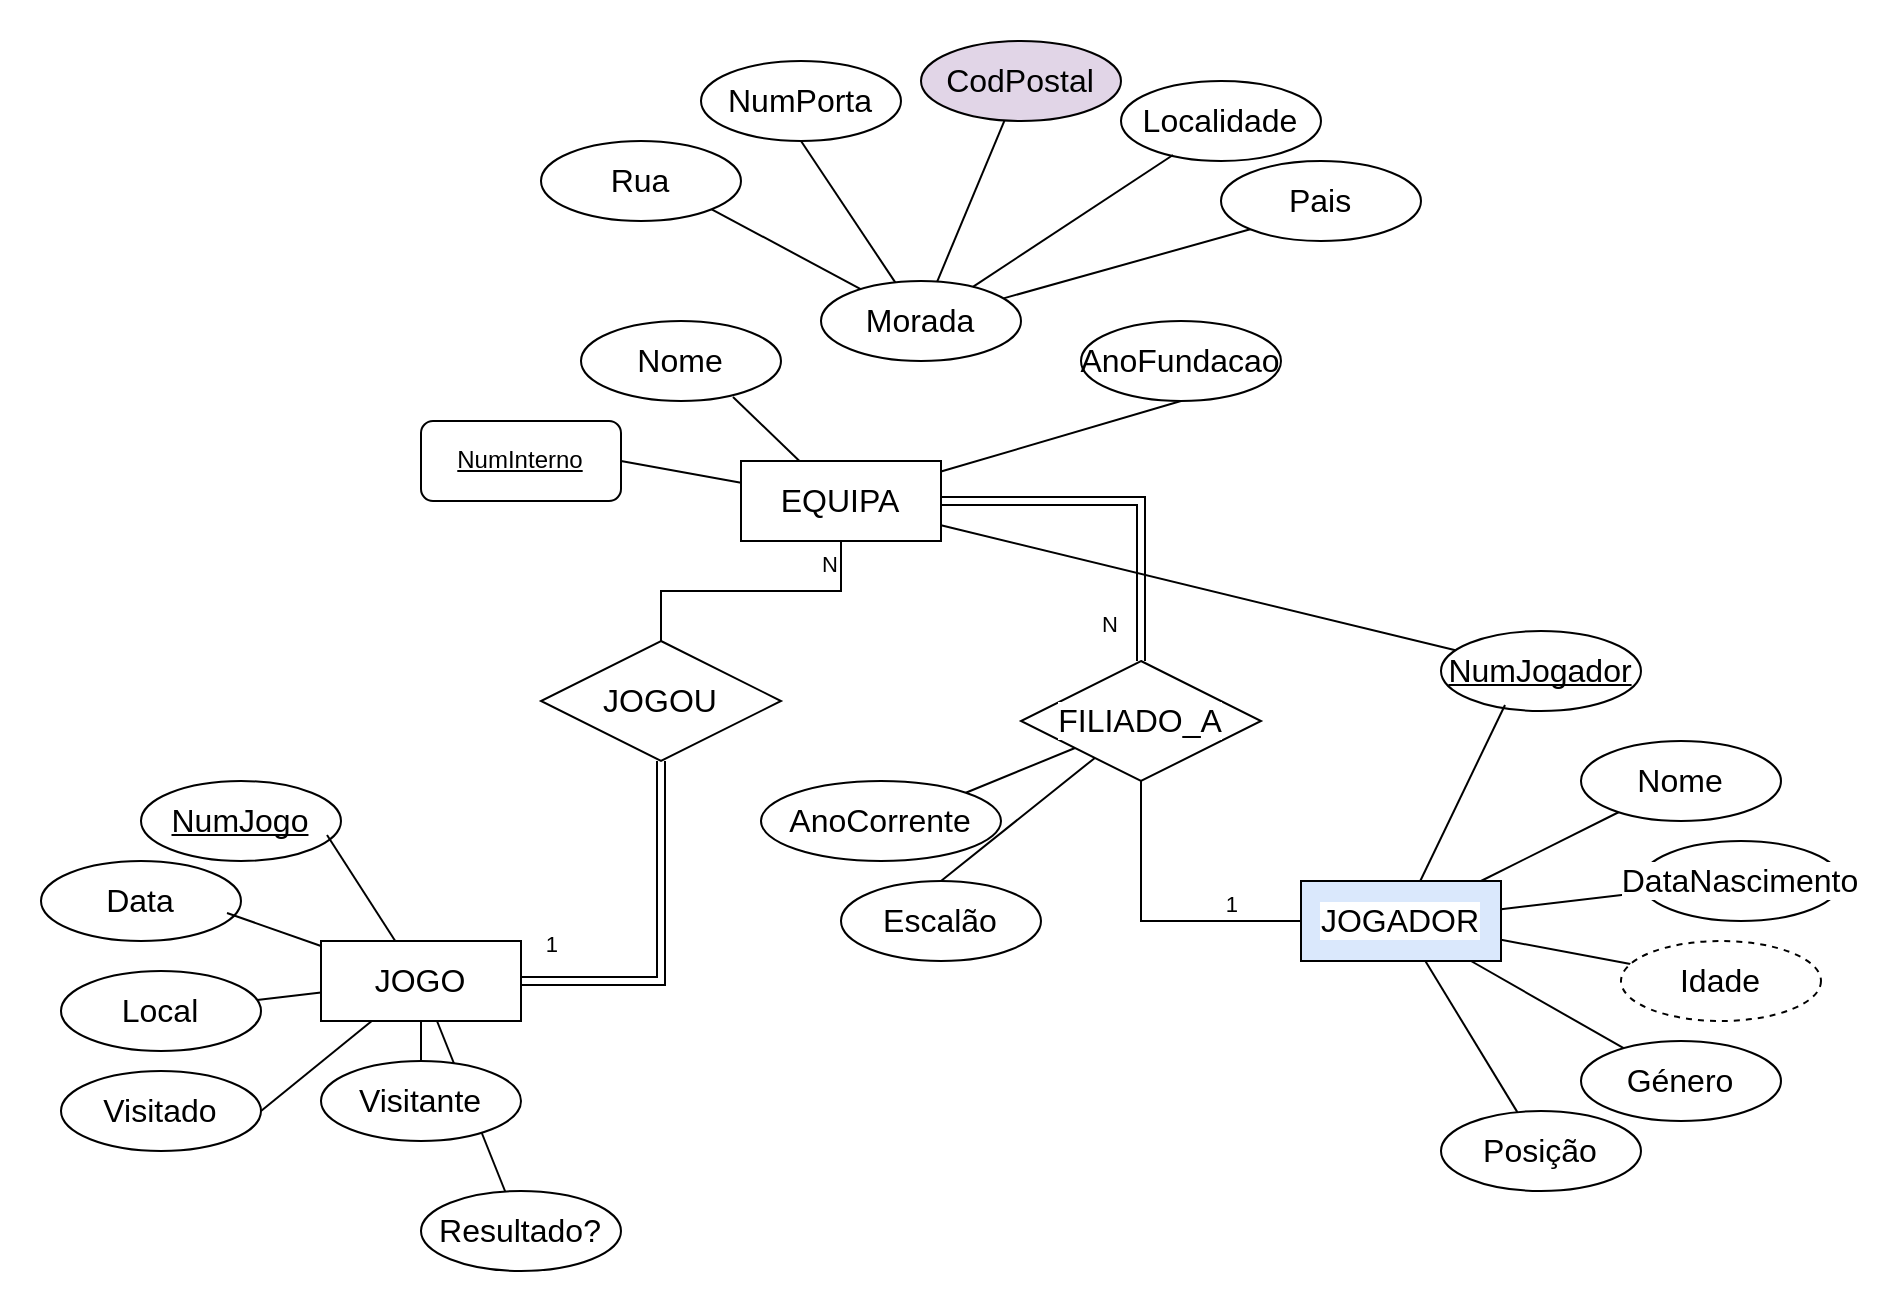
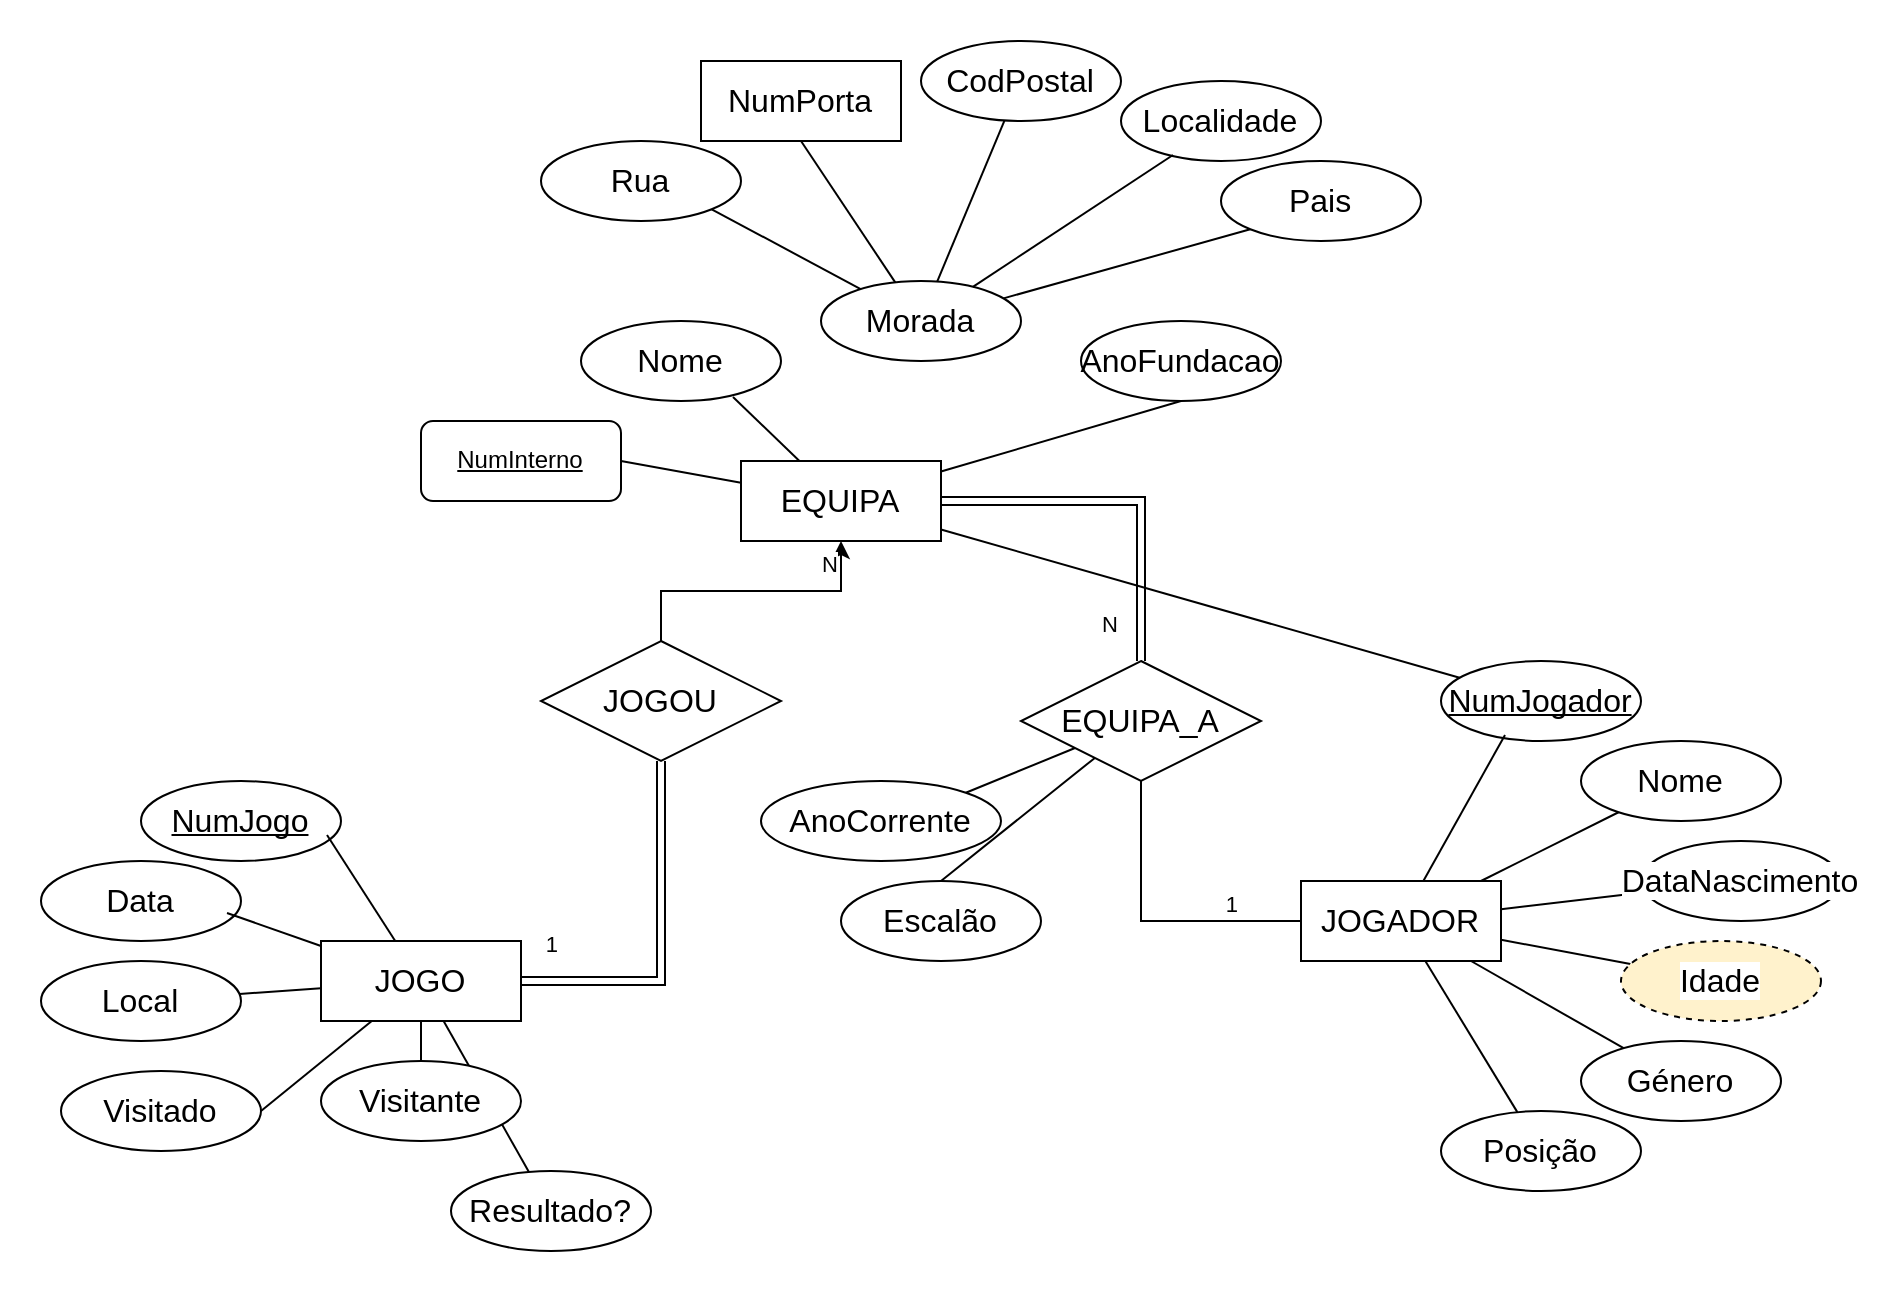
node "CodPostal": fillcolor #e1d5e7 -> #ffffff
node "NumPorta": shape ellipse -> rectangle
edge "EQUIPA" -- "JOGOU": arrowhead none -> classic
node "NumJogador": moved (1541, 671) -> (1541, 701)
node "FILIADO_A": label "FILIADO_A" -> "EQUIPA_A"
node "JOGADOR": fillcolor #dae8fc -> #ffffff
node "Idade": fillcolor #ffffff -> #fff2cc
node "Local": moved (161, 1011) -> (141, 1001)
node "Resultado?": moved (521, 1231) -> (551, 1211)
